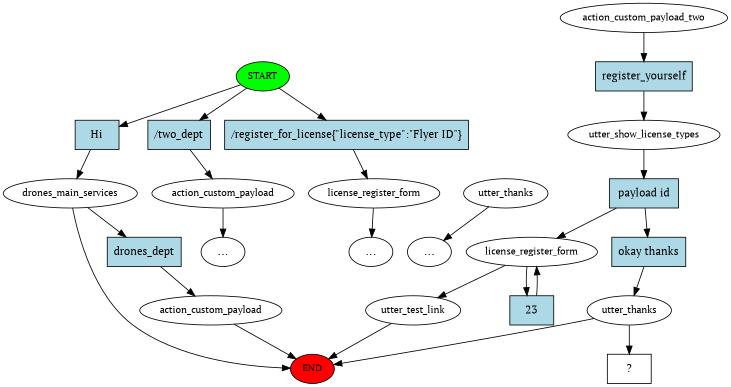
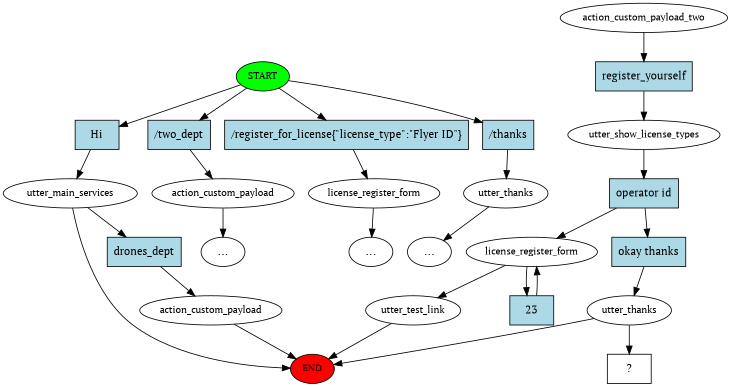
node "/thanks": added
node "drones_main_services": label "drones_main_services" -> "utter_main_services"
node "payload id": label "payload id" -> "operator id"
